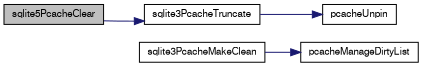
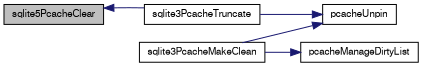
edge "sqlite5PcacheClear" -> "sqlite3PcacheTruncate": reversed
edge "sqlite3PcacheMakeClean" -> "pcacheUnpin": added
